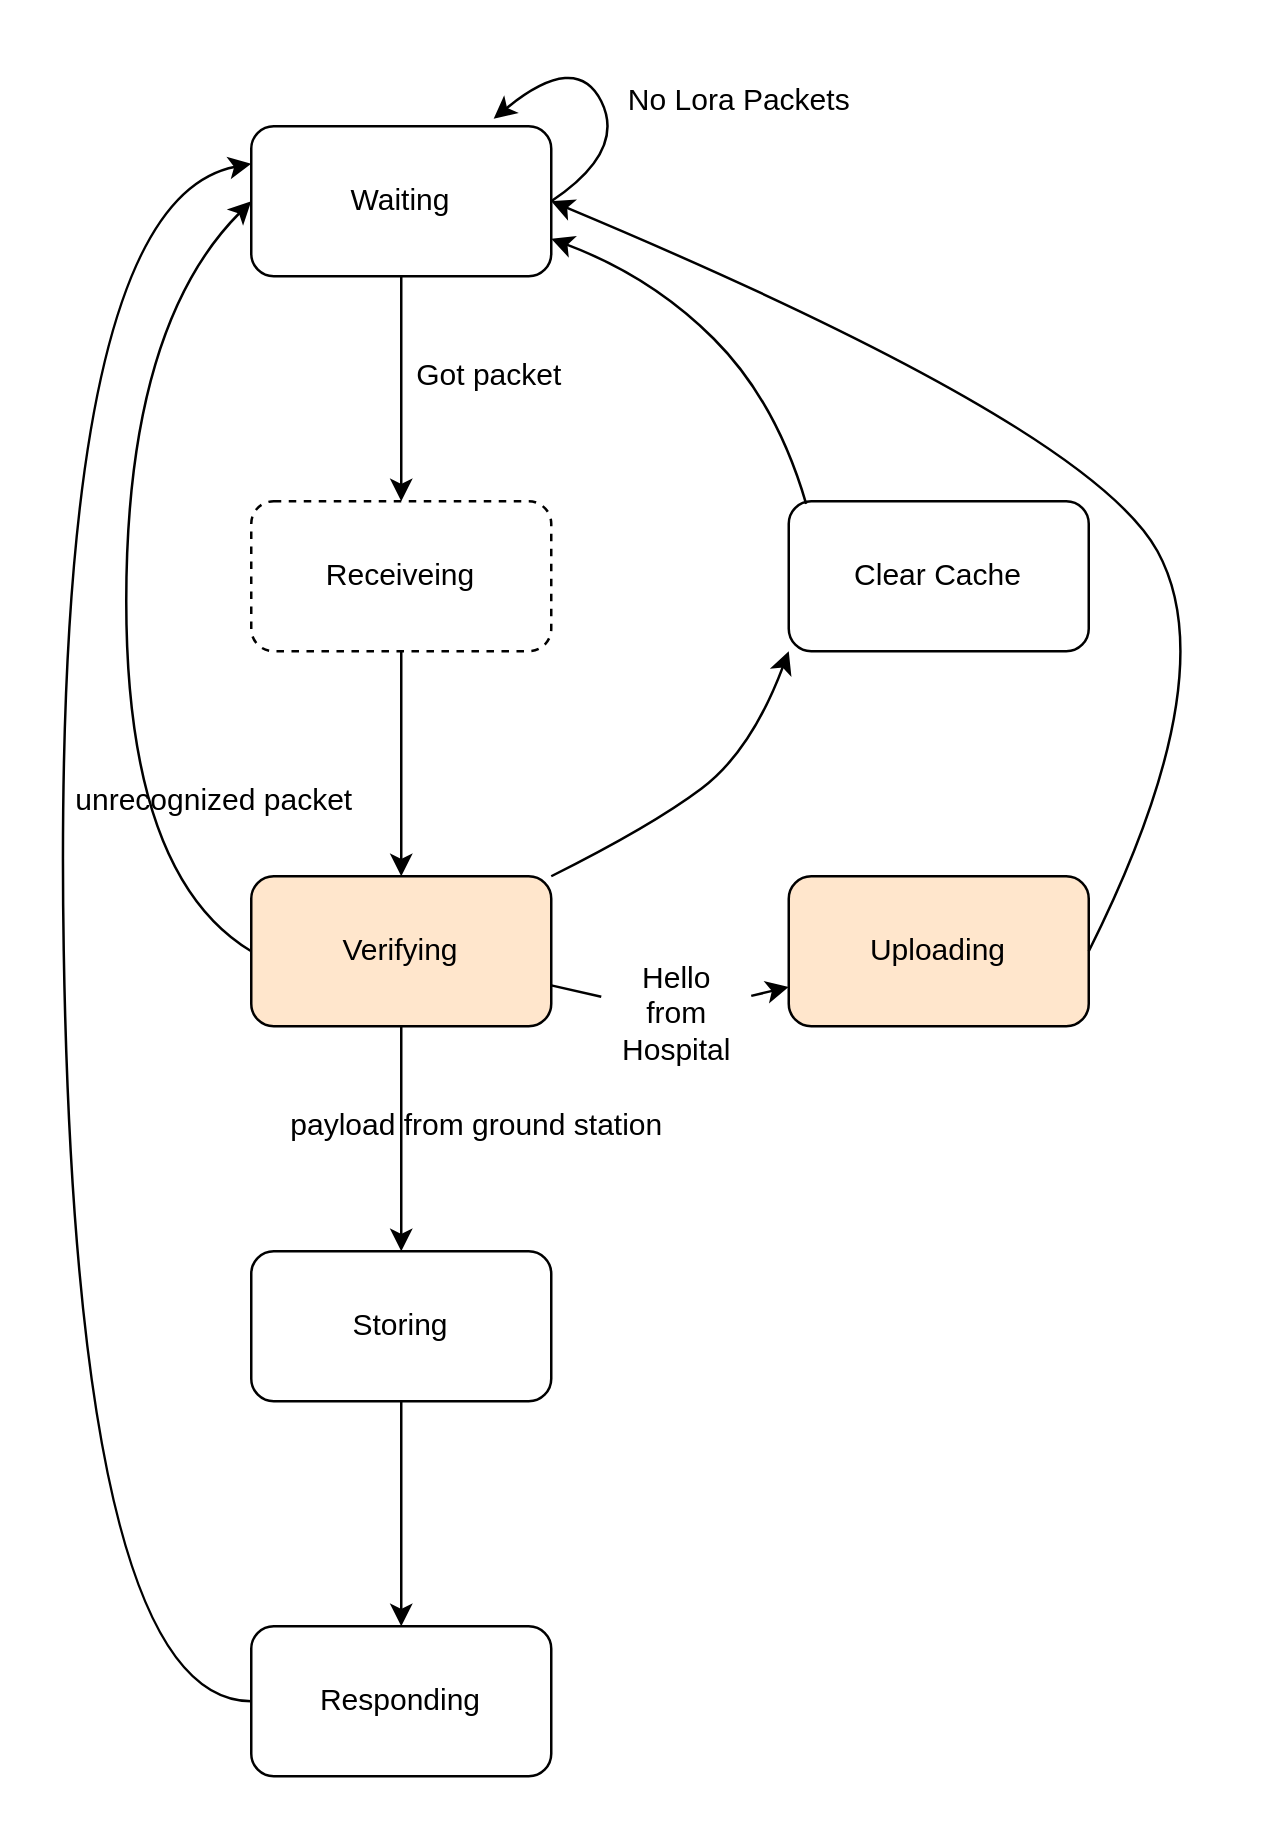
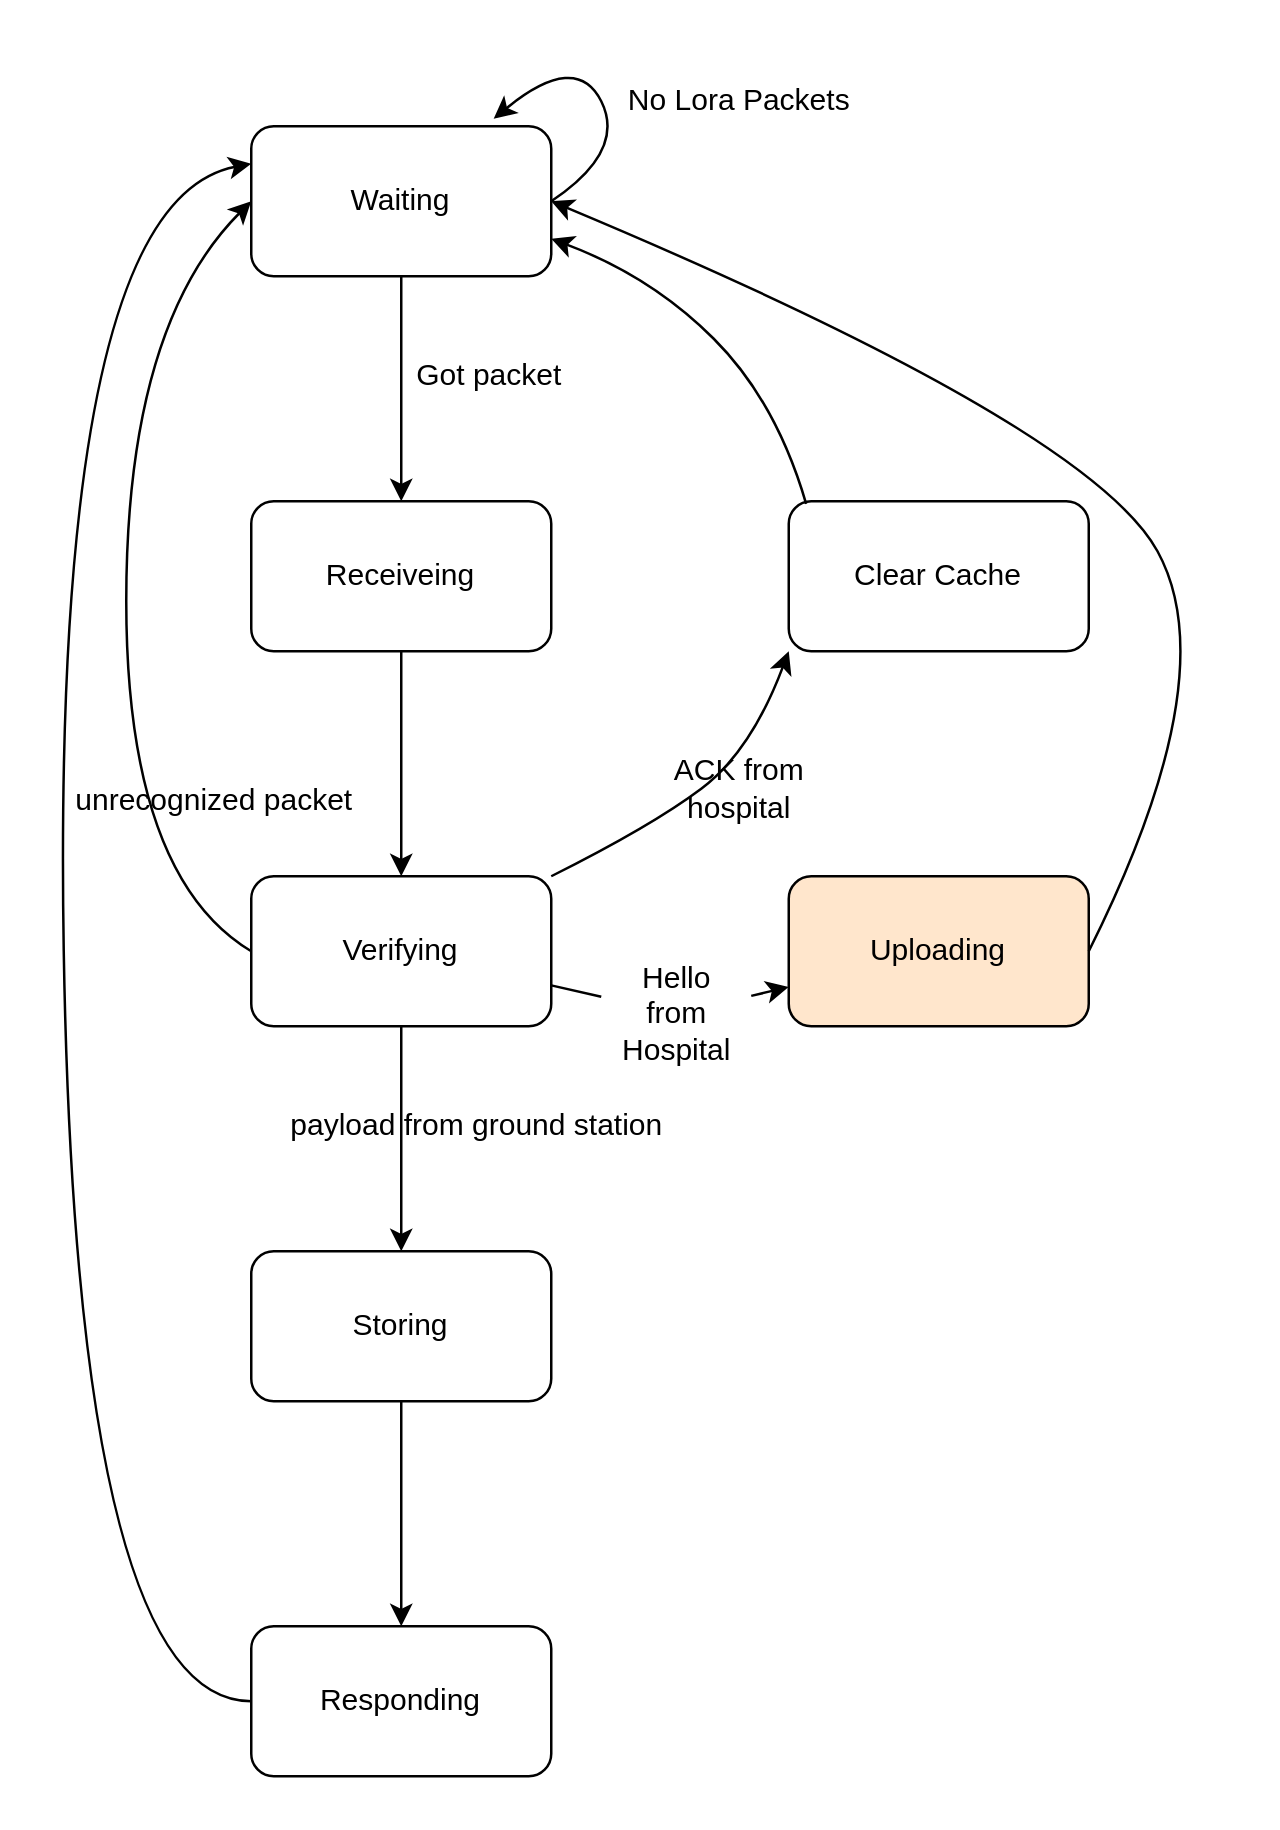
node "Receiveing": style dashed -> solid
node "ACK from hospital": added
node "Verifying": fillcolor #ffe6cc -> #ffffff
